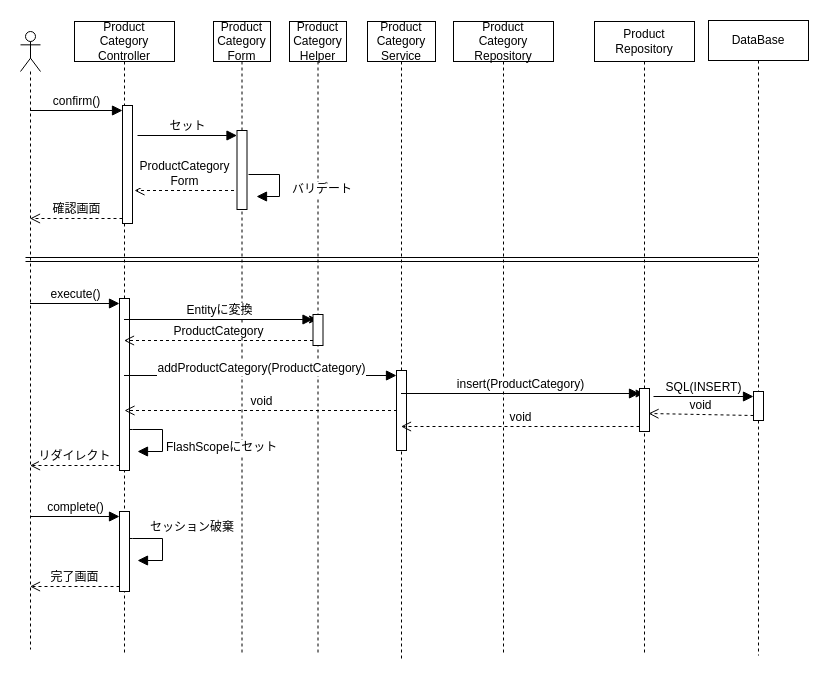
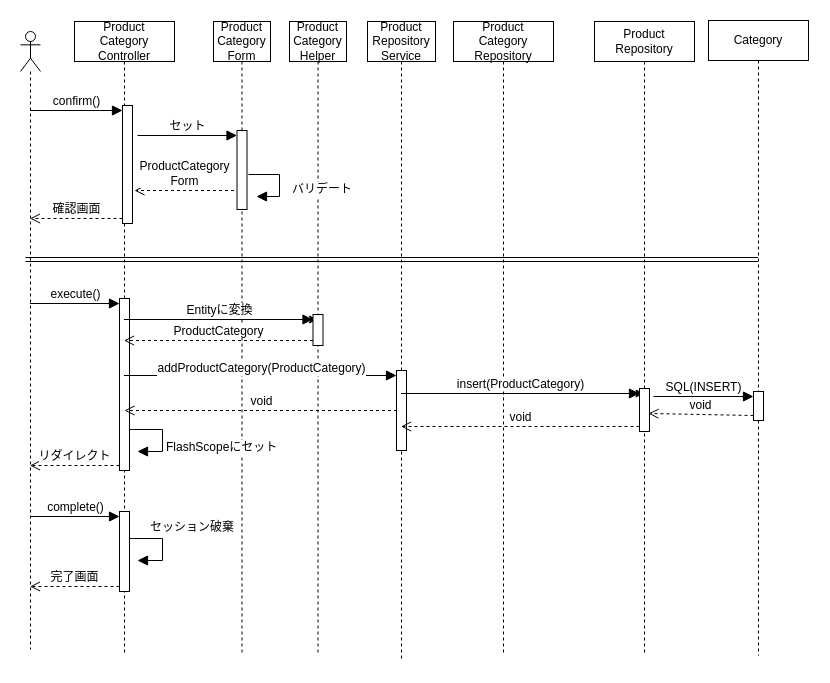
node "DataBase": label "DataBase" -> "Category"
node "Product Category Service": label "Product Category Service" -> "Product Repository Service"
